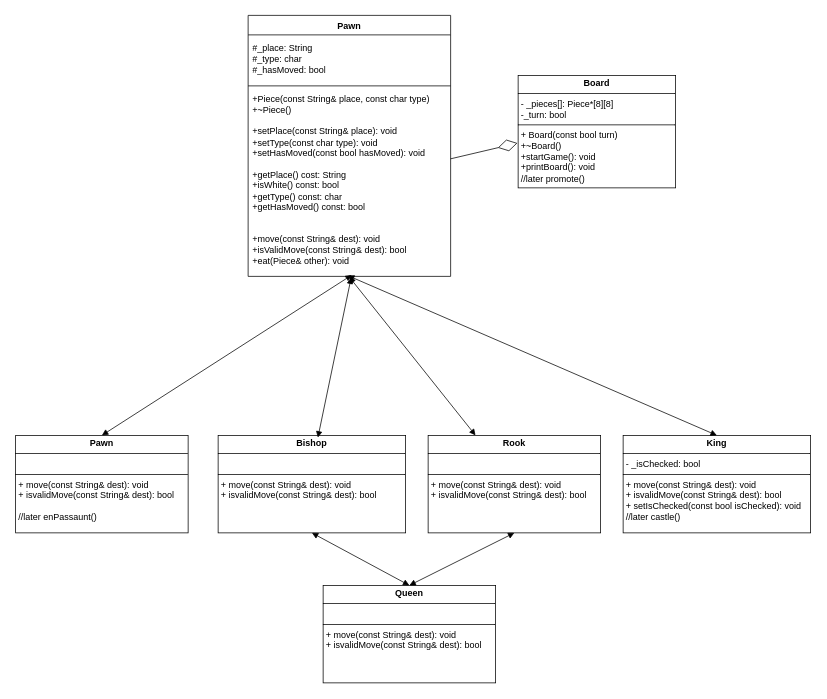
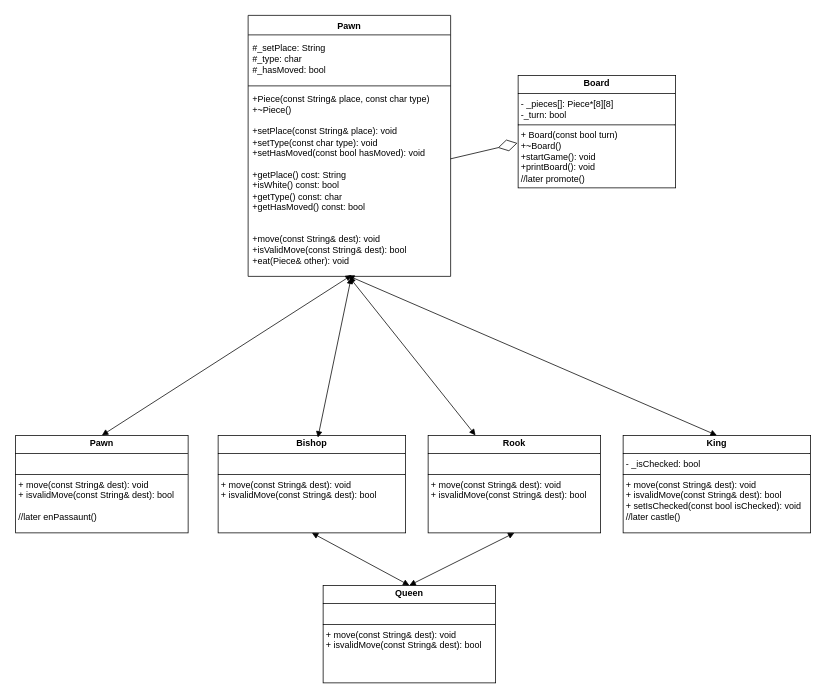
node "#_place: String #_type: char #_hasMoved: bool": label "#_place: String #_type: char #_hasMoved: bool" -> "#_setPlace: String #_type: char #_hasMoved: bool"
